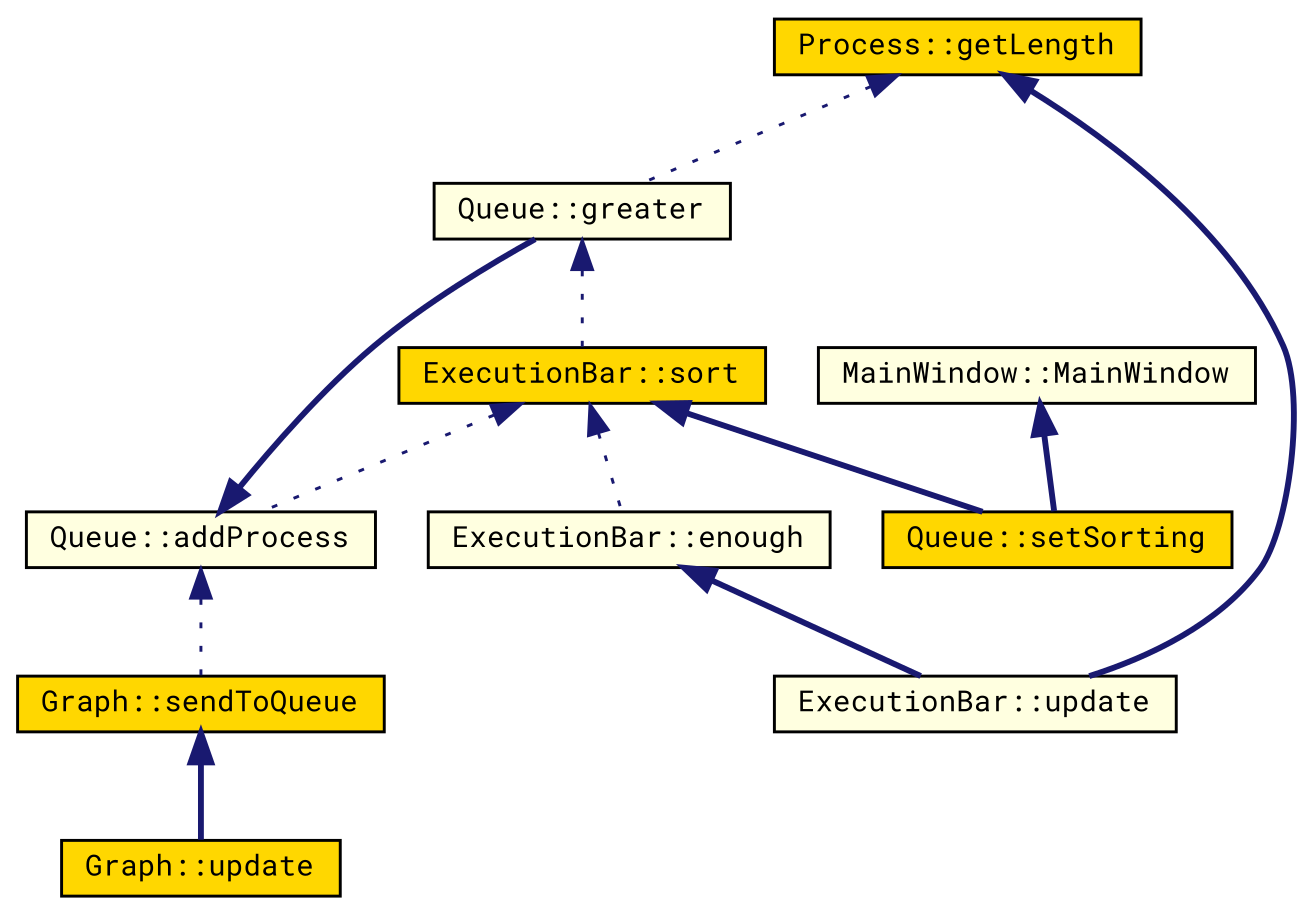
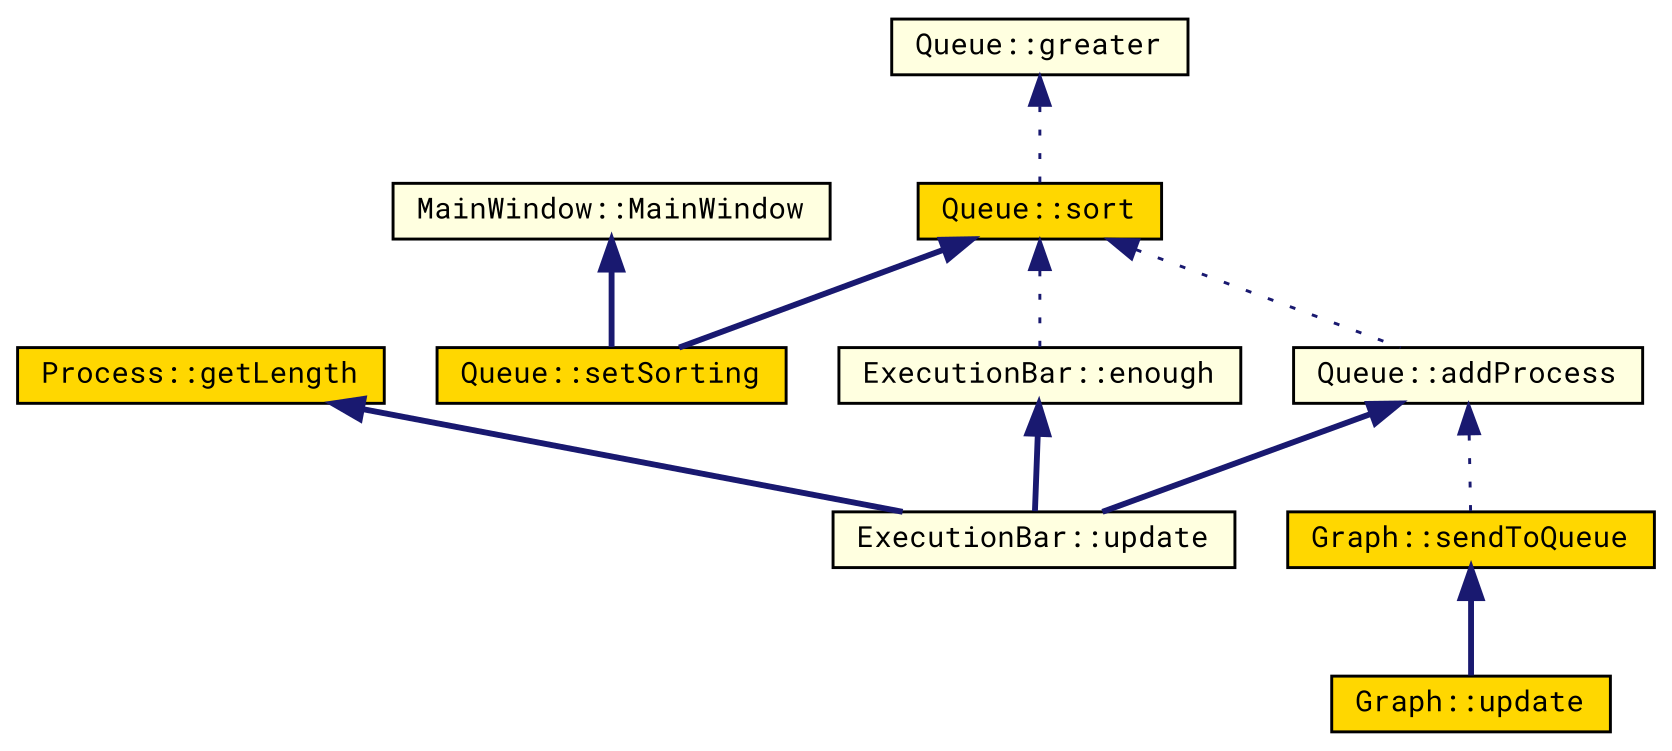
edge "Queue::greater" -> "Process::getLength": removed
edge "Queue::greater" -> "Queue::addProcess": now "ExecutionBar::update" -> "Queue::addProcess"
node "ExecutionBar::sort": label "ExecutionBar::sort" -> "Queue::sort"
